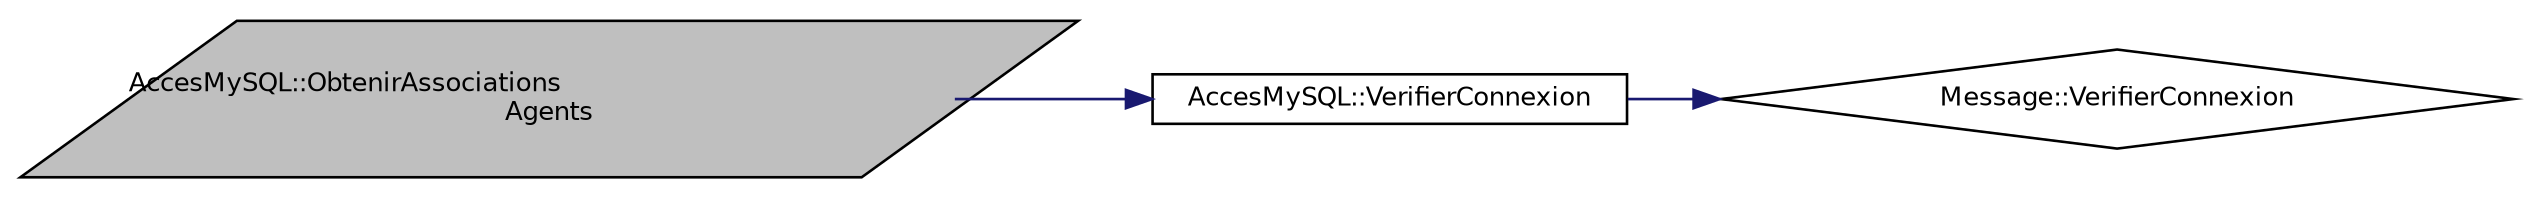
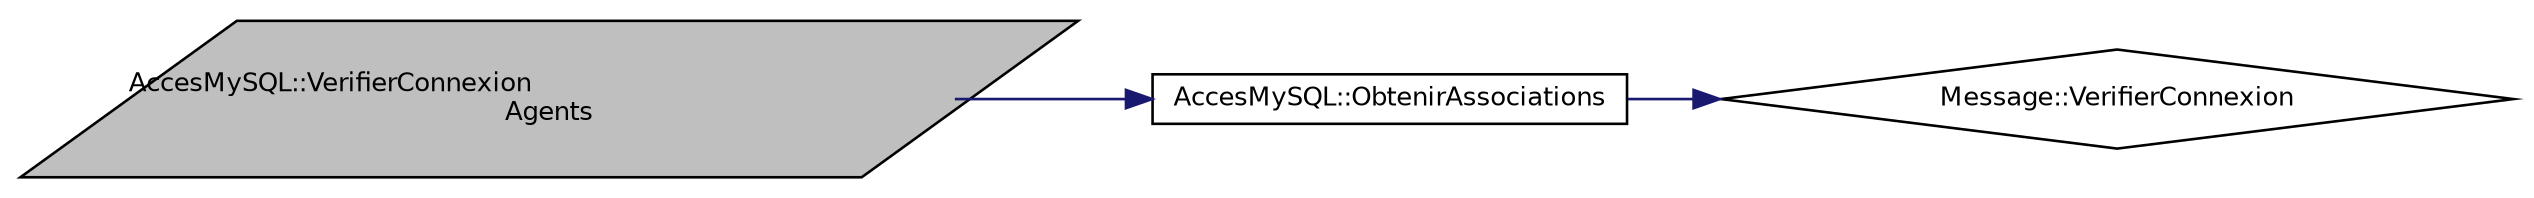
node "AccesMySQL::ObtenirAssociations Agents": label "AccesMySQL::ObtenirAssociations Agents" -> "AccesMySQL::VerifierConnexion Agents"
node "AccesMySQL::VerifierConnexion": label "AccesMySQL::VerifierConnexion" -> "AccesMySQL::ObtenirAssociations"
